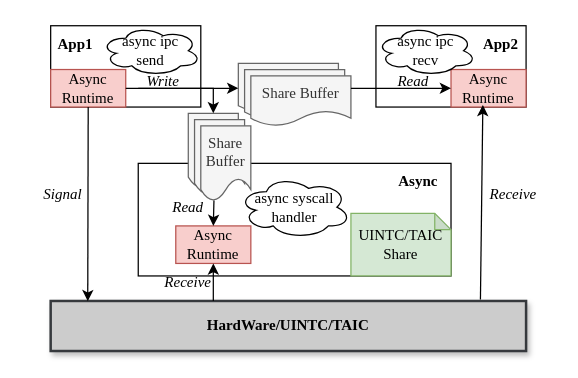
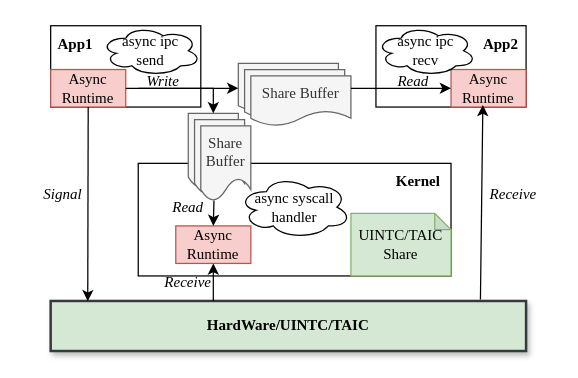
node "Async": label "Async" -> "Kernel"
node "HardWare/UINTC/TAIC": fillcolor #cccccc -> #d5e8d4
